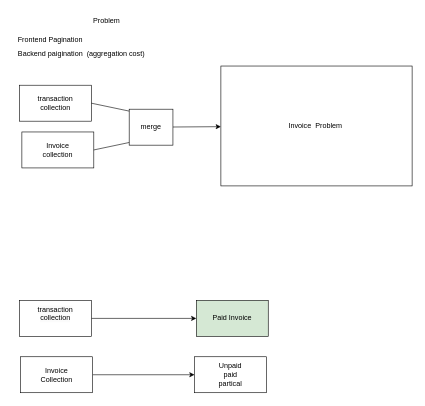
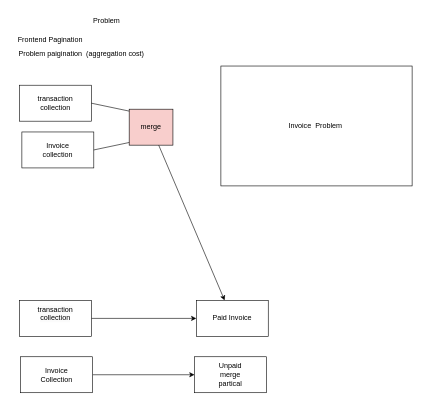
node "Backend paigination (aggregation cost)": label "Backend paigination (aggregation cost)" -> "Problem paigination (aggregation cost)"
edge "merge" -> "Invoice Problem": now "merge" -> "Paid Invoice"
node "merge": fillcolor #ffffff -> #f8cecc
node "Paid Invoice": fillcolor #d5e8d4 -> #ffffff
node "Unpaid paid partical": label "Unpaid paid partical" -> "Unpaid merge partical"
